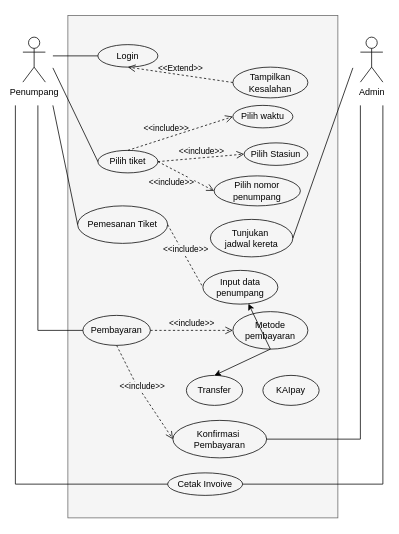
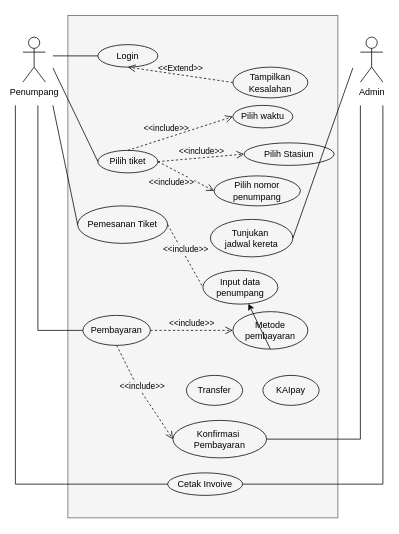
node "Pilih Stasiun": size 64x23 -> 90x23
edge "Metode pembayaran" -> "Transfer": removed
